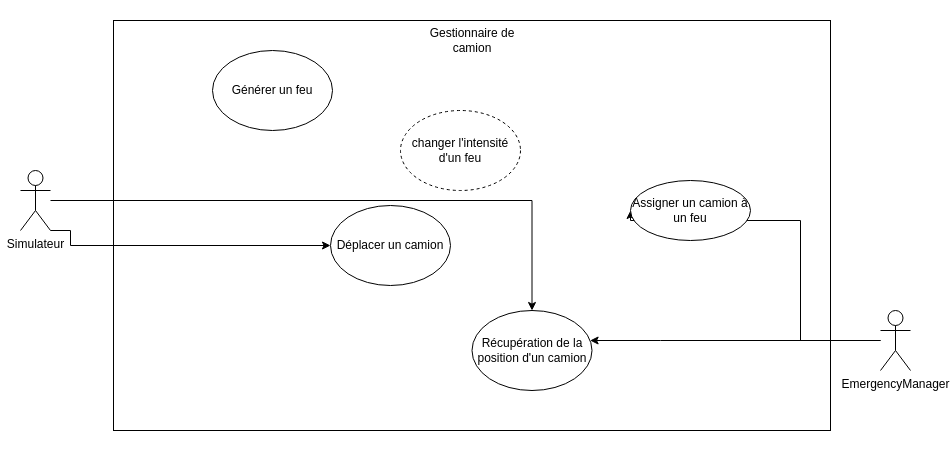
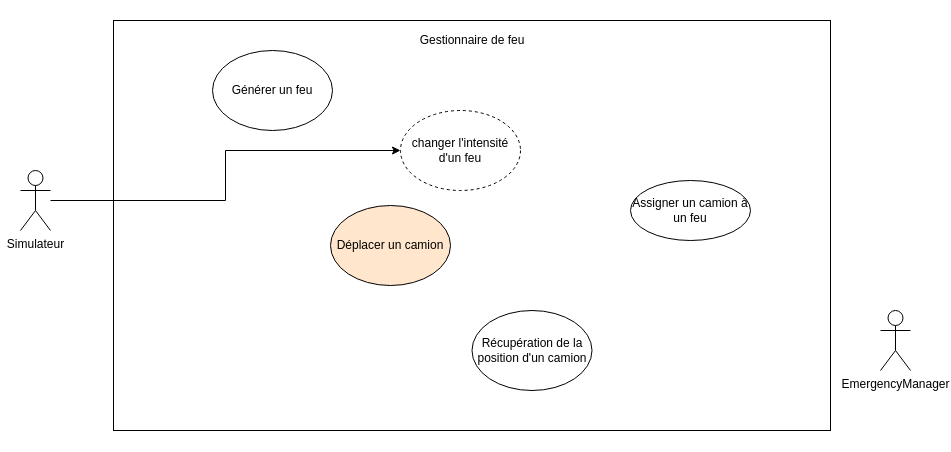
node "Gestionnaire de camion": label "Gestionnaire de camion" -> "Gestionnaire de feu"
edge "Simulateur" -> "Récupération de la position d'un camion": now "Simulateur" -> "changer l'intensité d'un feu"
edge "Simulateur" -> "Déplacer un camion": removed
node "Déplacer un camion": fillcolor #ffffff -> #ffe6cc
edge "EmergencyManager" -> "Assigner un camion à un feu": removed
edge "EmergencyManager" -> "Récupération de la position d'un camion": removed
